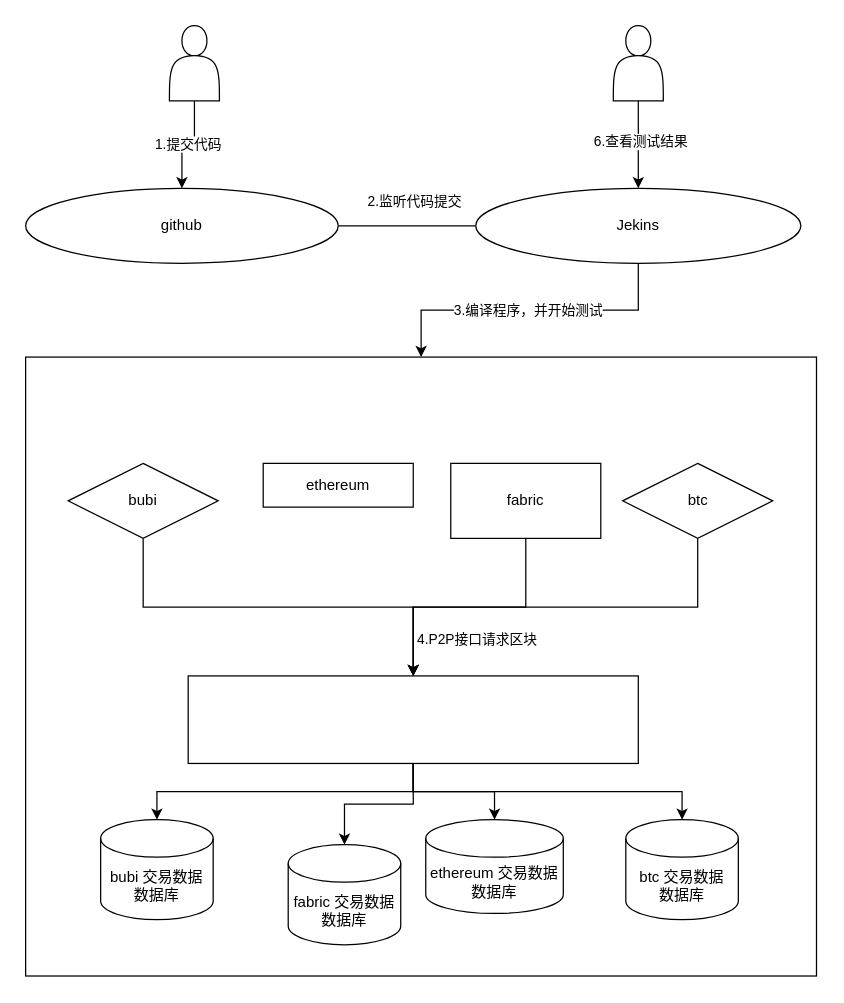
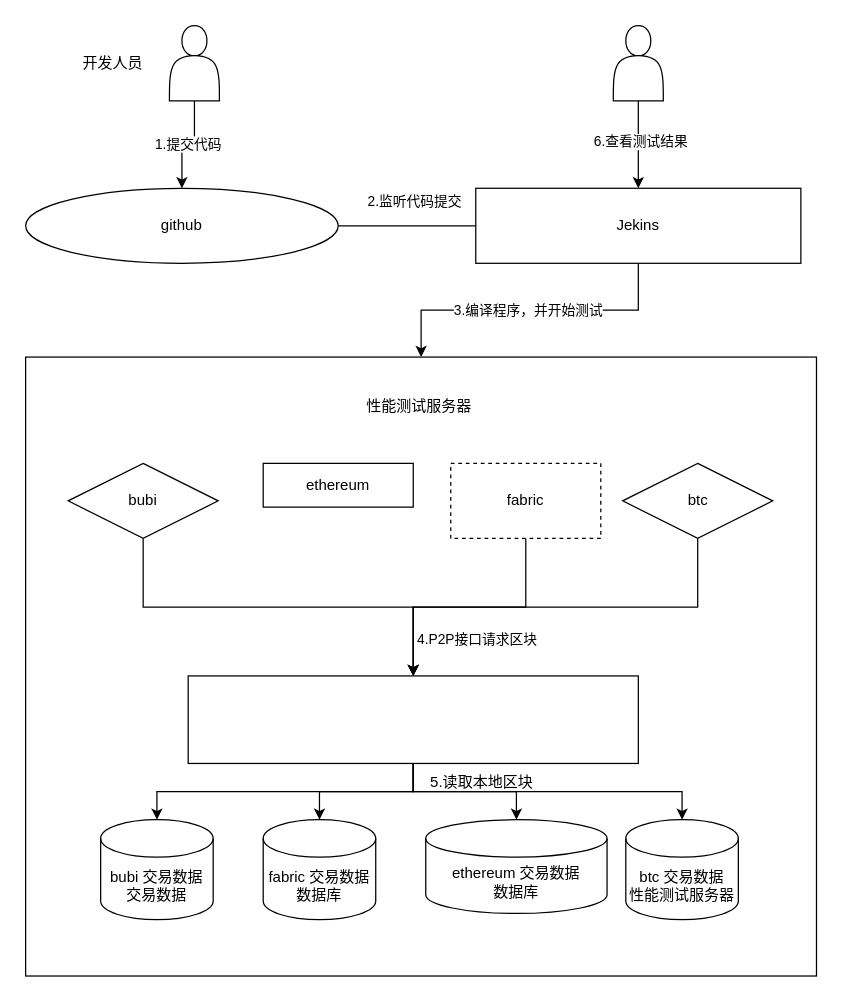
node "开发人员": added
node "Jekins": shape ellipse -> rectangle
node "性能测试服务器": added
node "fabric": style solid -> dashed
node "5.读取本地区块": added
node "ethereum 交易数据 数据库": size 138x94 -> 181x94
node "bubi 交易数据数据库": label "bubi 交易数据数据库" -> "bubi 交易数据交易数据"
node "btc 交易数据 数据库": label "btc 交易数据 数据库" -> "btc 交易数据 性能测试服务器"
node "fabric 交易数据 数据库": moved (344, 894) -> (319, 869)
